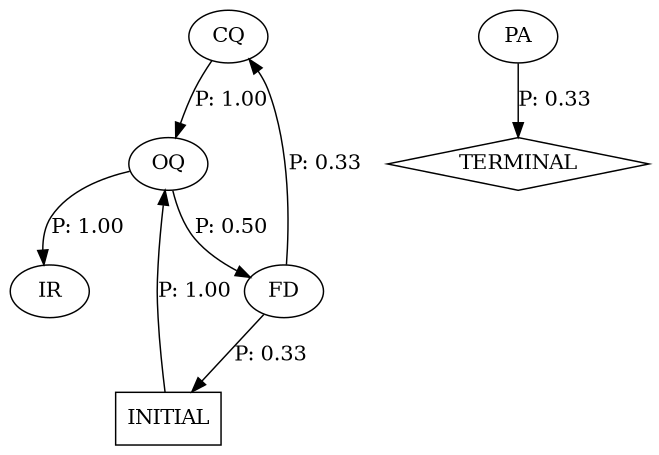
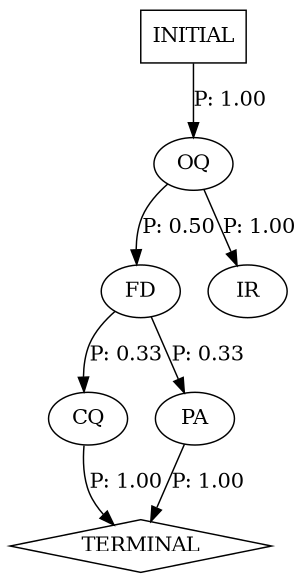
edge "CQ" -> "OQ": now "CQ" -> "TERMINAL"
edge "PA" -> "TERMINAL": label "P: 0.33" -> "P: 1.00"
edge "FD" -> "INITIAL": now "FD" -> "PA"
